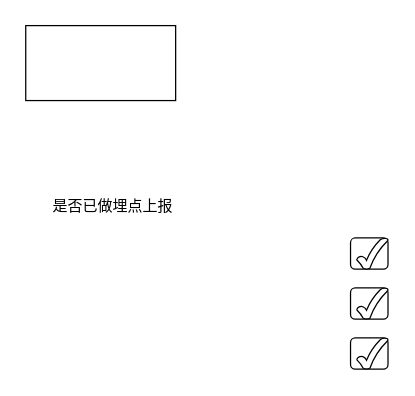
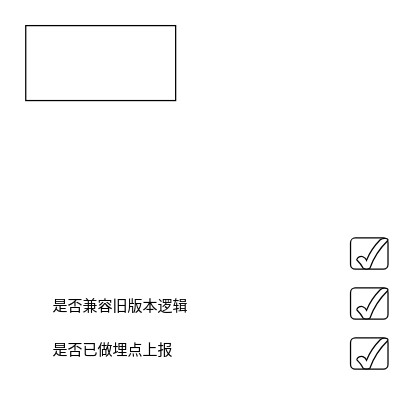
node "是否已做埋点上报": moved (194, 207) -> (194, 351)
node "是否兼容旧版本逻辑": added
